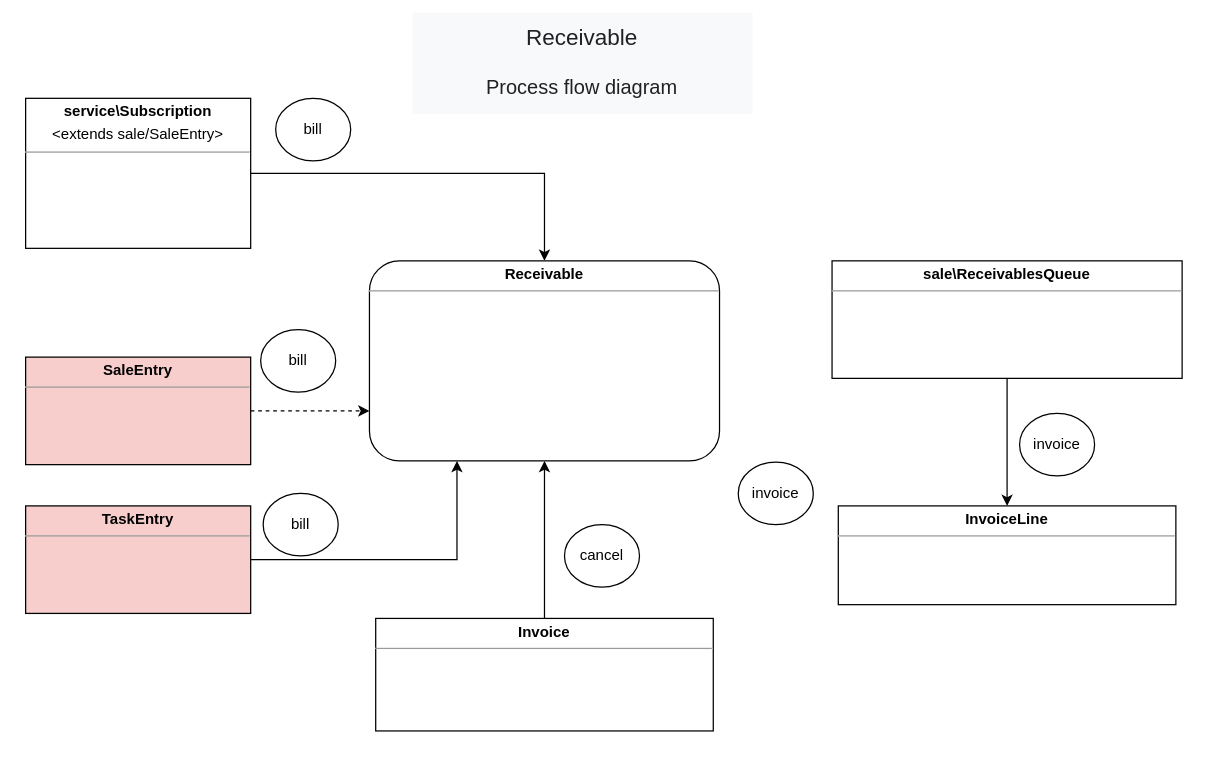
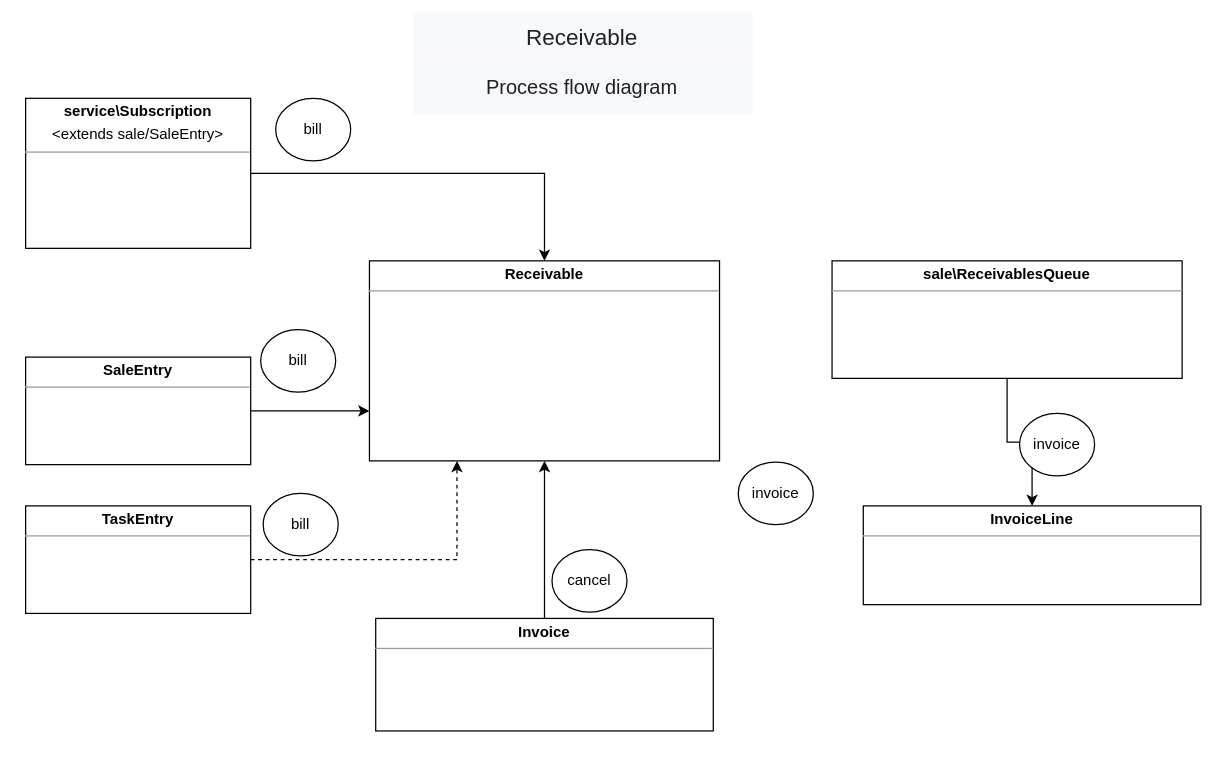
node "Receivable": shape rounded rectangle -> rectangle
node "SaleEntry": fillcolor #f8cecc -> #ffffff
edge "SaleEntry" -> "Receivable": style dashed -> solid
node "InvoiceLine": moved (1007, 555) -> (1032, 555)
node "cancel": moved (602, 556) -> (589, 581)
node "TaskEntry": fillcolor #f8cecc -> #ffffff
edge "TaskEntry" -> "Receivable": style solid -> dashed
